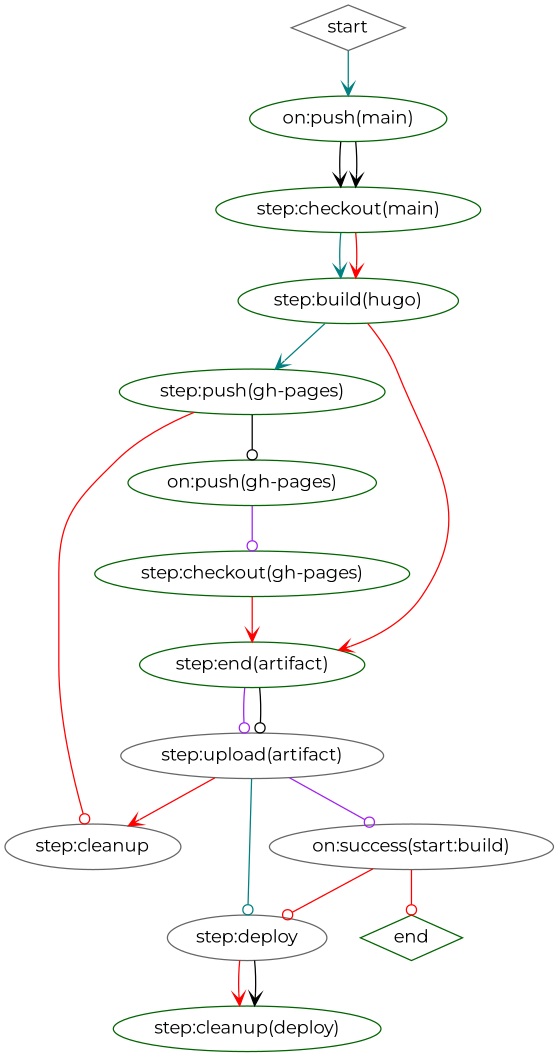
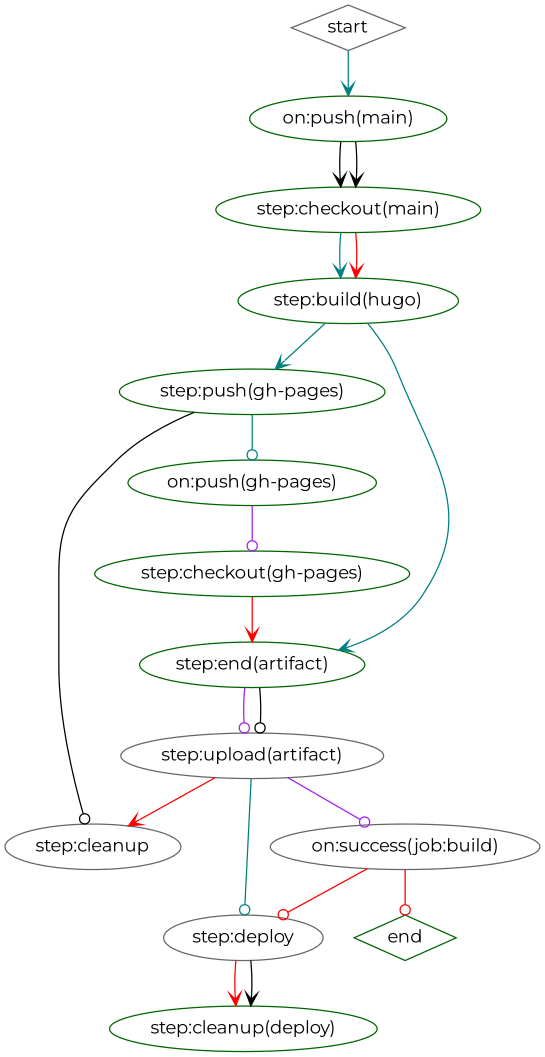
edge "step:push(gh-pages)" -> "on:push(gh-pages)": color black -> teal
edge "step:build(hugo)" -> "step:end(artifact)": color red -> teal
edge "step:push(gh-pages)" -> "step:cleanup": color red -> black
node "on:success(start:build)": label "on:success(start:build)" -> "on:success(job:build)"
